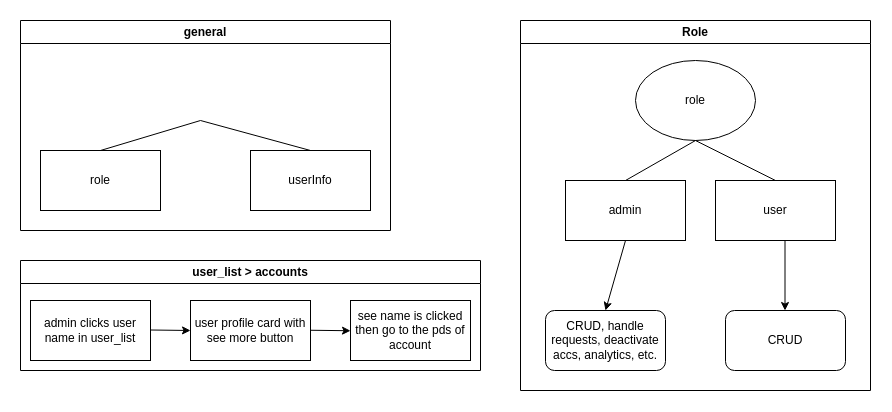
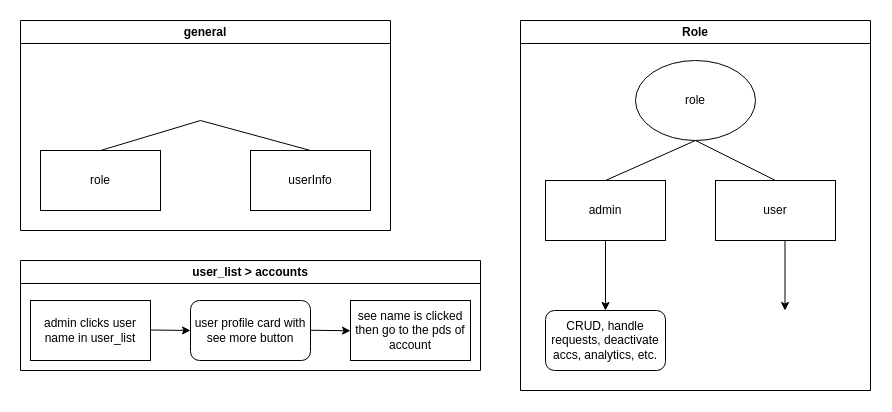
node "admin": moved (626, 211) -> (606, 211)
node "user profile card with see more button": shape rectangle -> rounded rectangle
node "CRUD": removed
